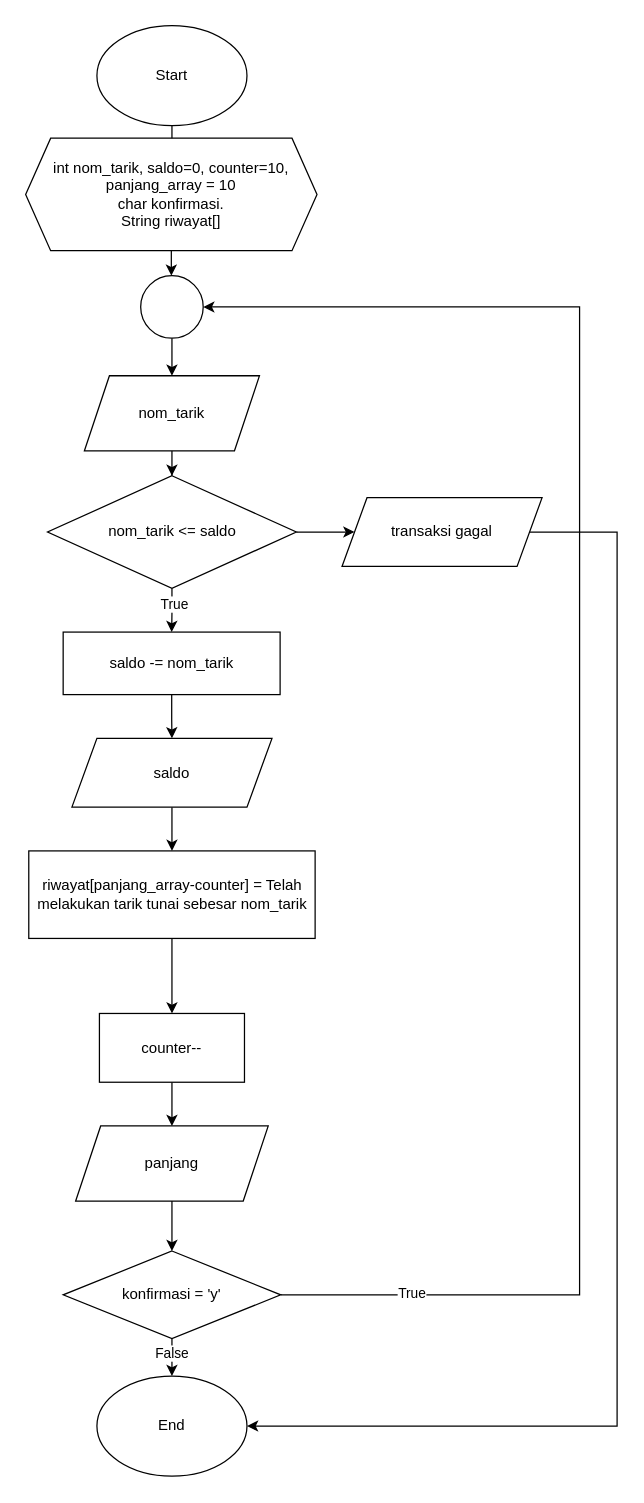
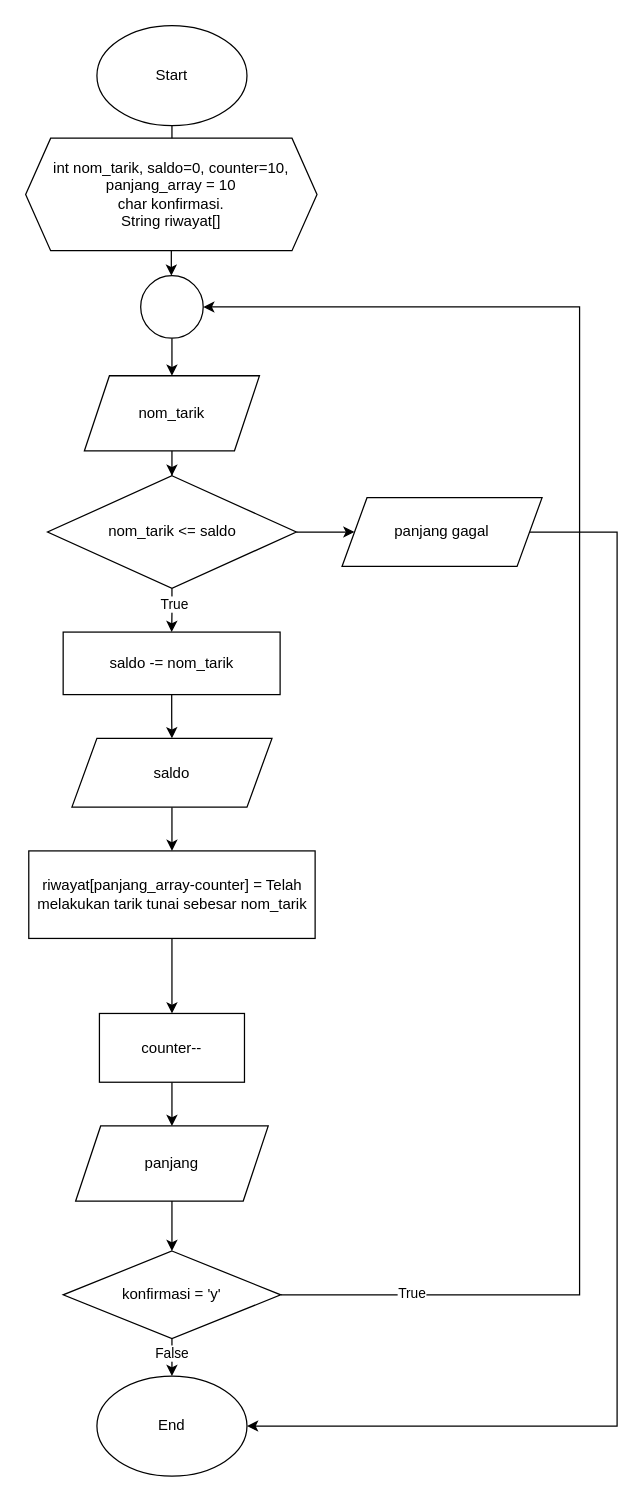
node "transaksi gagal": label "transaksi gagal" -> "panjang gagal"
